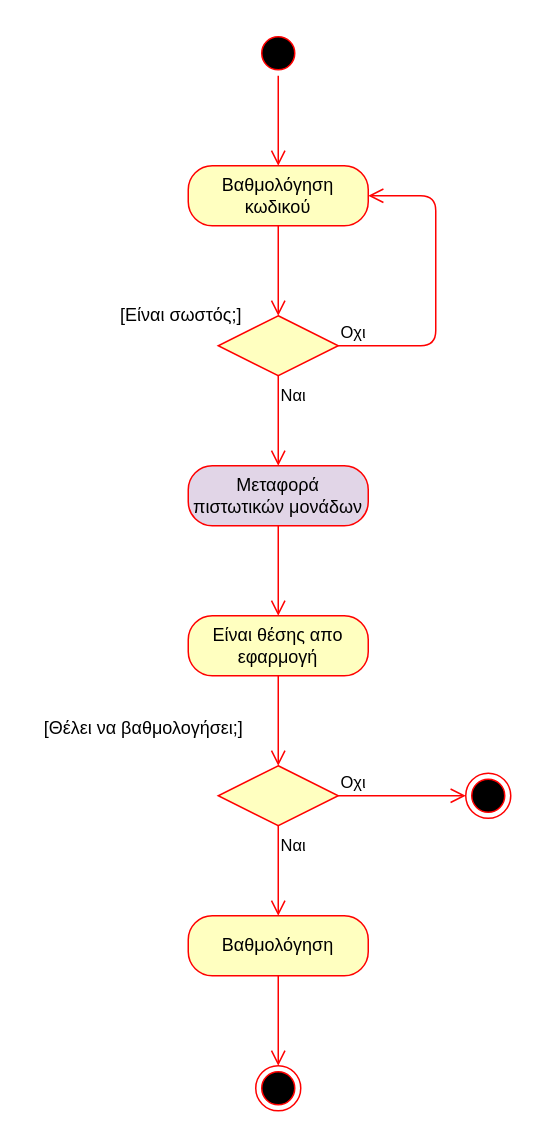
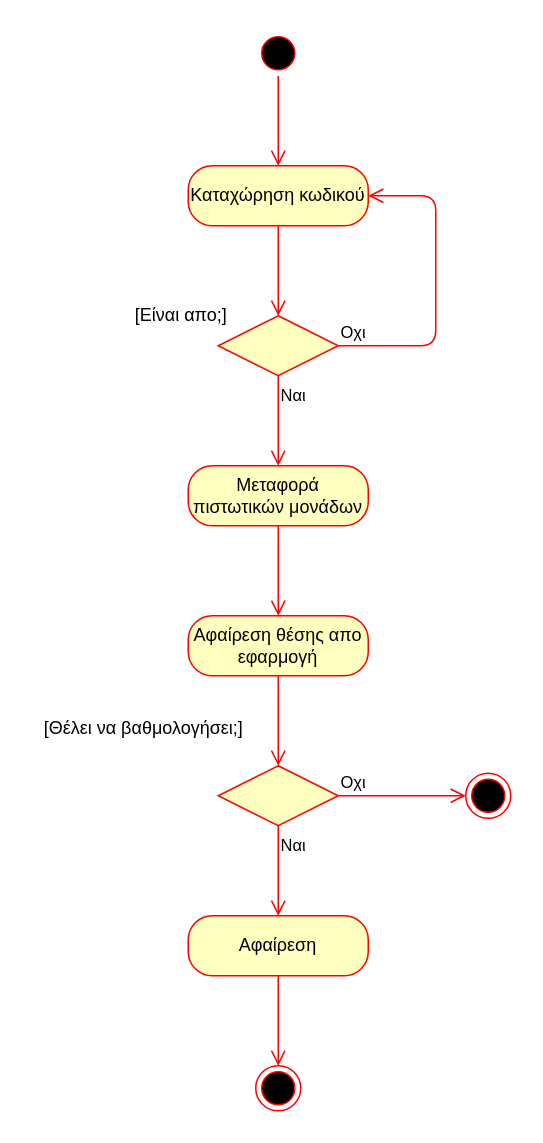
node "Βαθμολόγηση κωδικού": label "Βαθμολόγηση κωδικού" -> "Καταχώρηση κωδικού"
node "[Είναι σωστός;]": label "[Είναι σωστός;]" -> "[Είναι απο;]"
node "Μεταφορά πιστωτικών μονάδων": fillcolor #e1d5e7 -> #ffffc0
node "Είναι θέσης απο εφαρμογή": label "Είναι θέσης απο εφαρμογή" -> "Αφαίρεση θέσης απο εφαρμογή"
node "Βαθμολόγηση": label "Βαθμολόγηση" -> "Αφαίρεση"
